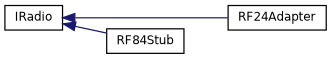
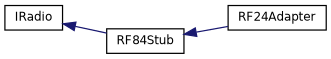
edge "RF24Adapter" -> "IRadio": now "RF24Adapter" -> "RF84Stub"
